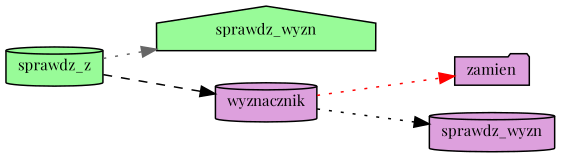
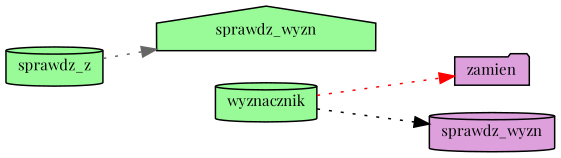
edge "sprawdz_z" -> "wyznacznik": removed
node "wyznacznik": fillcolor plum -> palegreen
